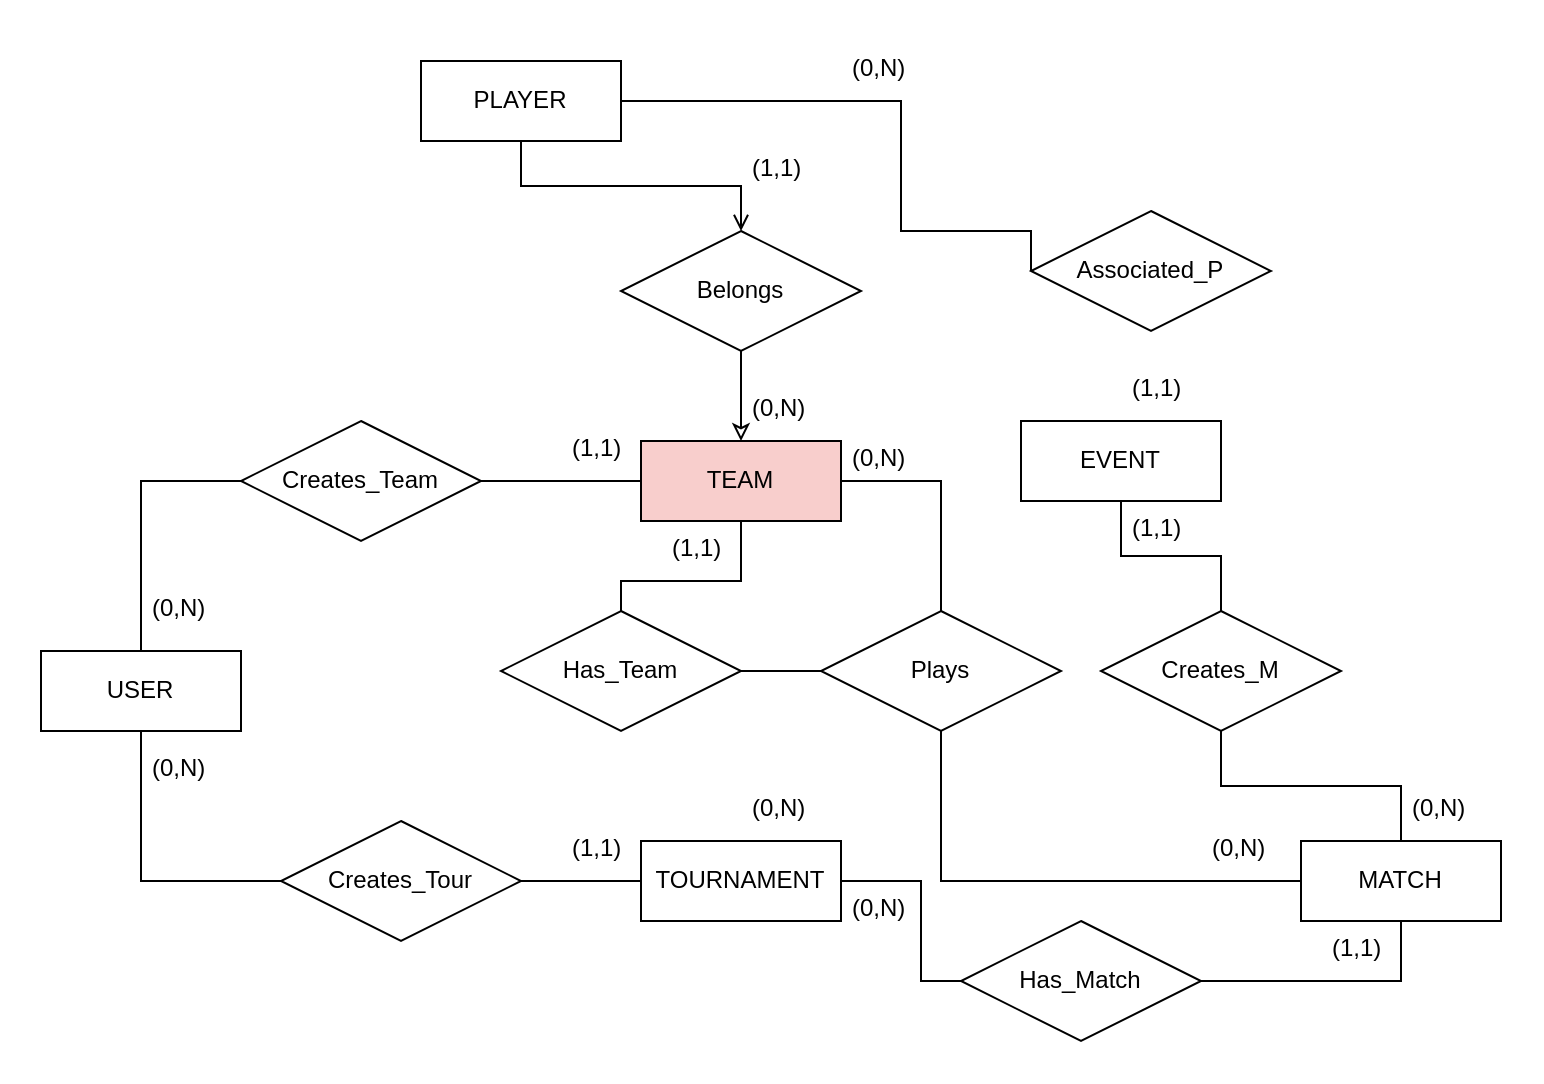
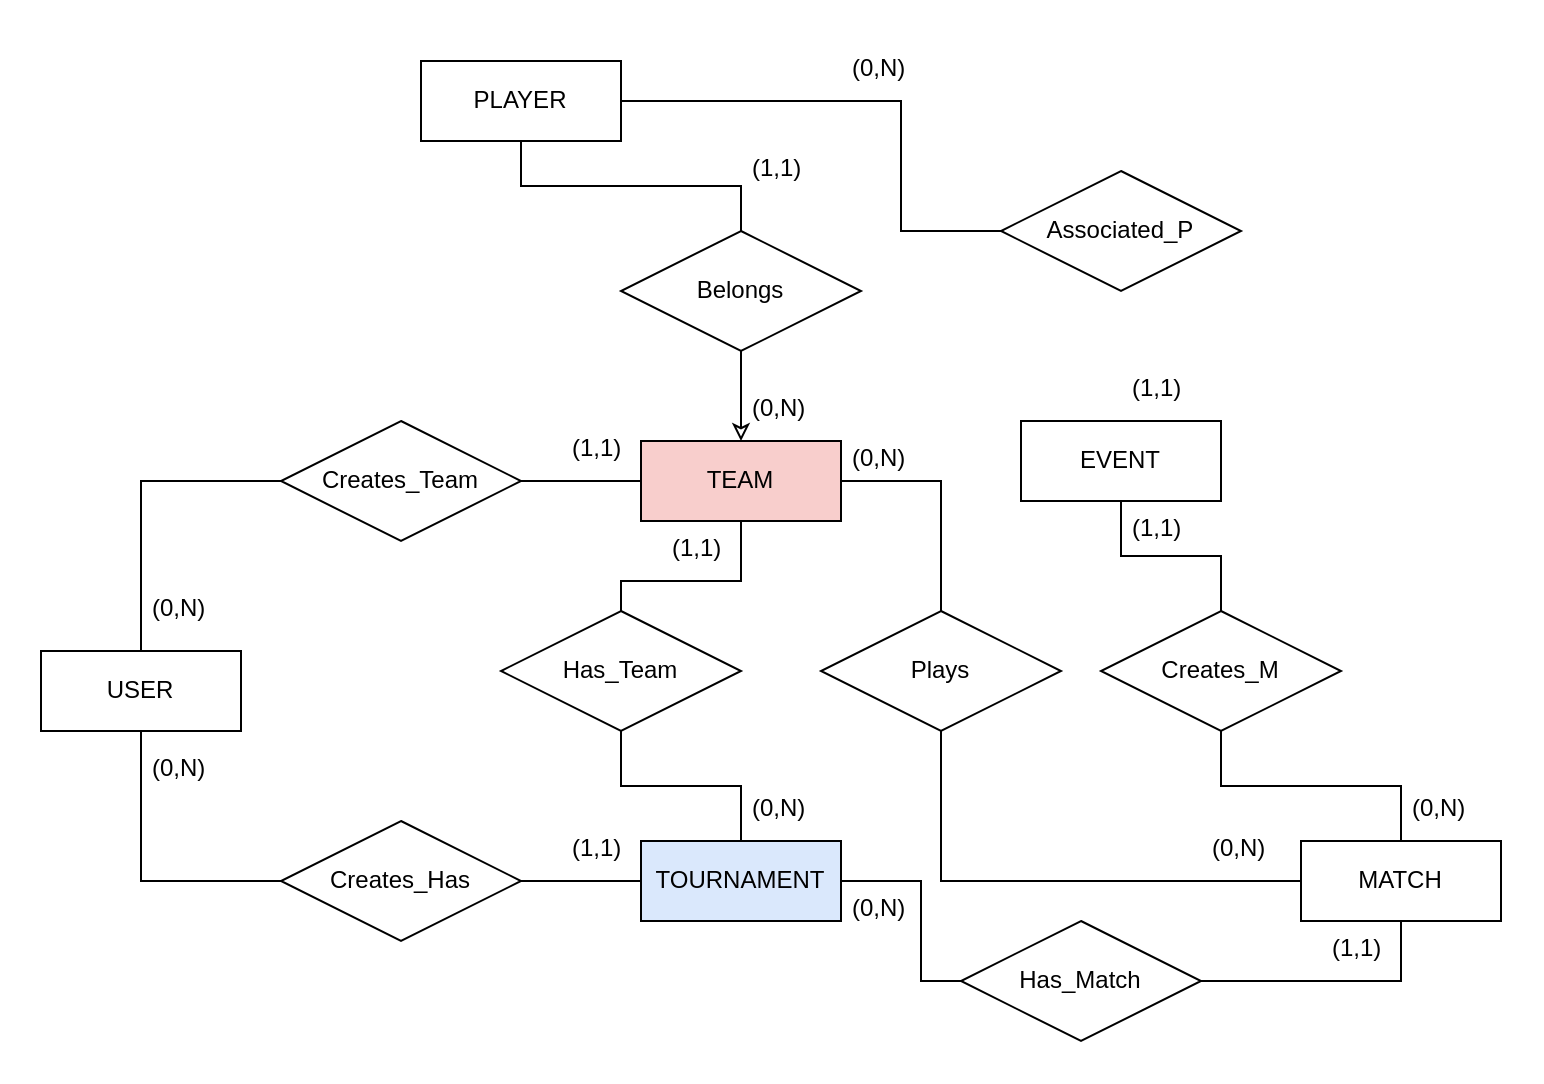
edge "PLAYER" -> "Belongs": arrowhead open -> none
node "Associated_P": moved (1151, 271) -> (1121, 231)
node "Creates_Team": moved (361, 481) -> (401, 481)
edge "Has_Team" -- "Plays": now "Has_Team" -- "TOURNAMENT"
node "Creates_Tour": label "Creates_Tour" -> "Creates_Has"
node "TOURNAMENT": fillcolor #ffffff -> #dae8fc
